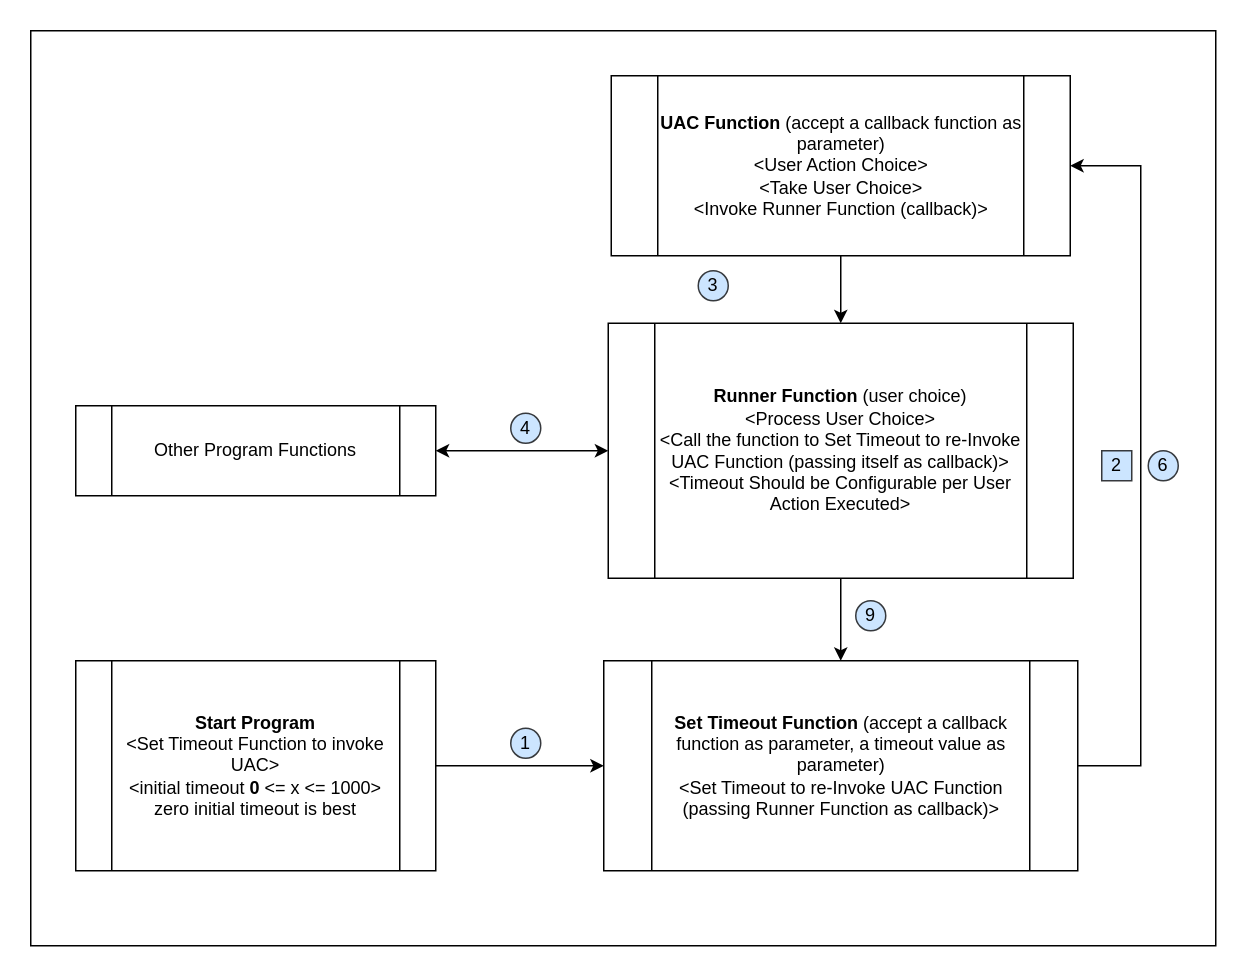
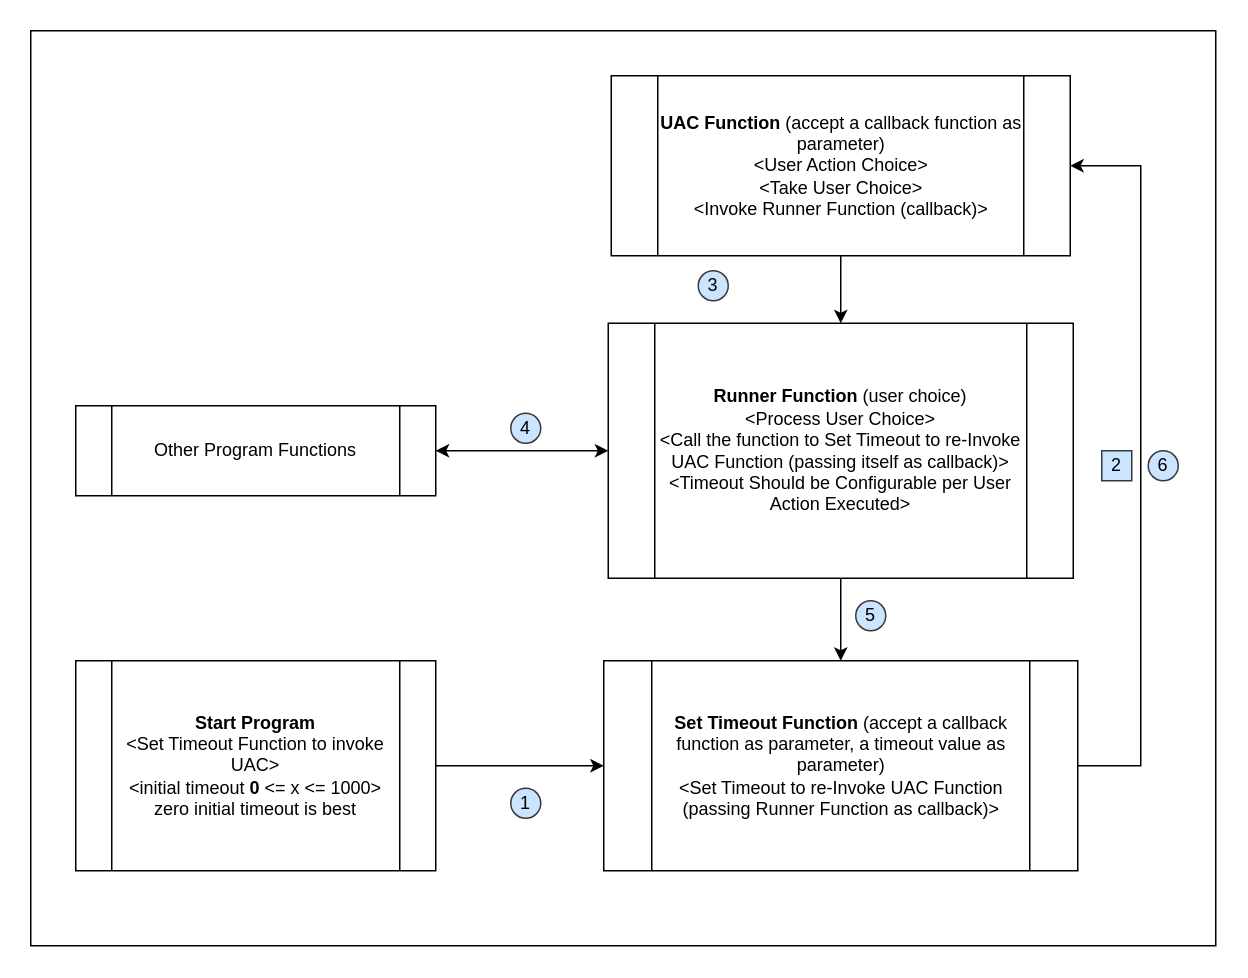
node "9": label "9" -> "5"
node "1": moved (526, 743) -> (526, 803)
